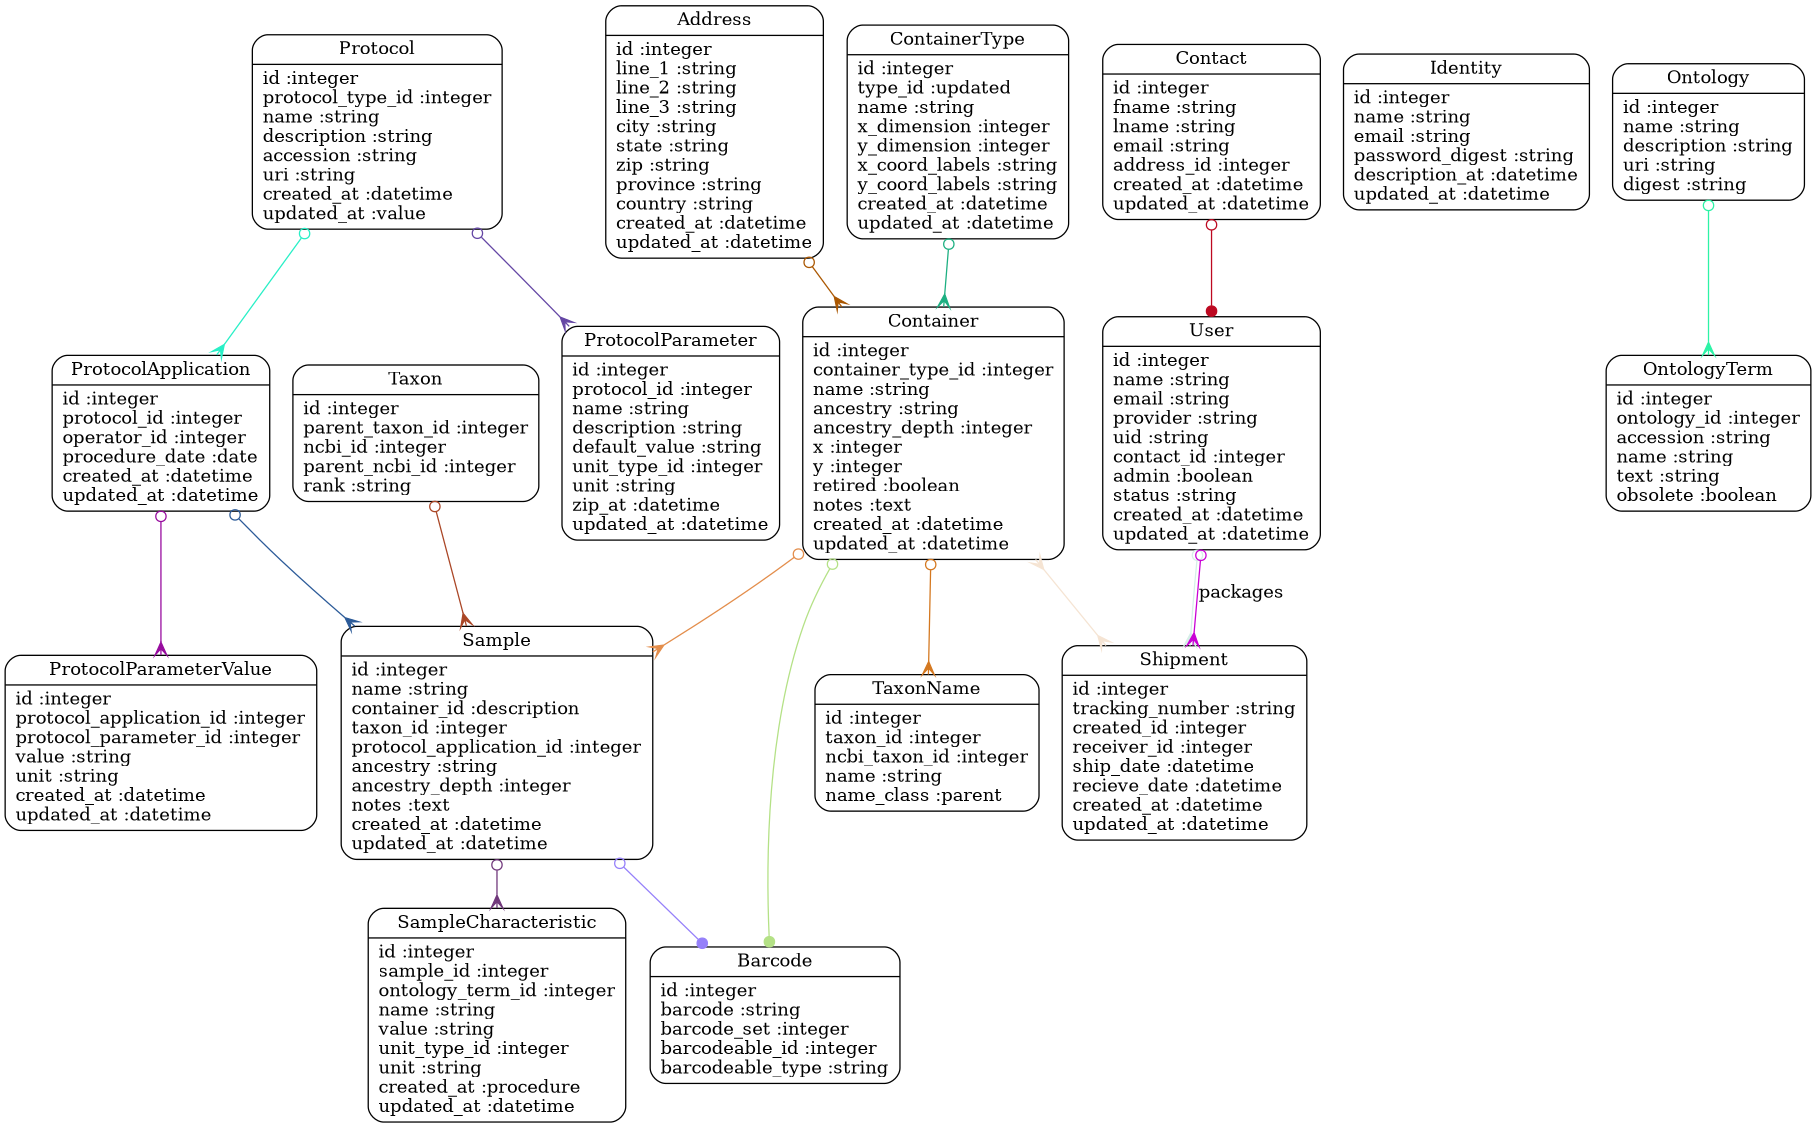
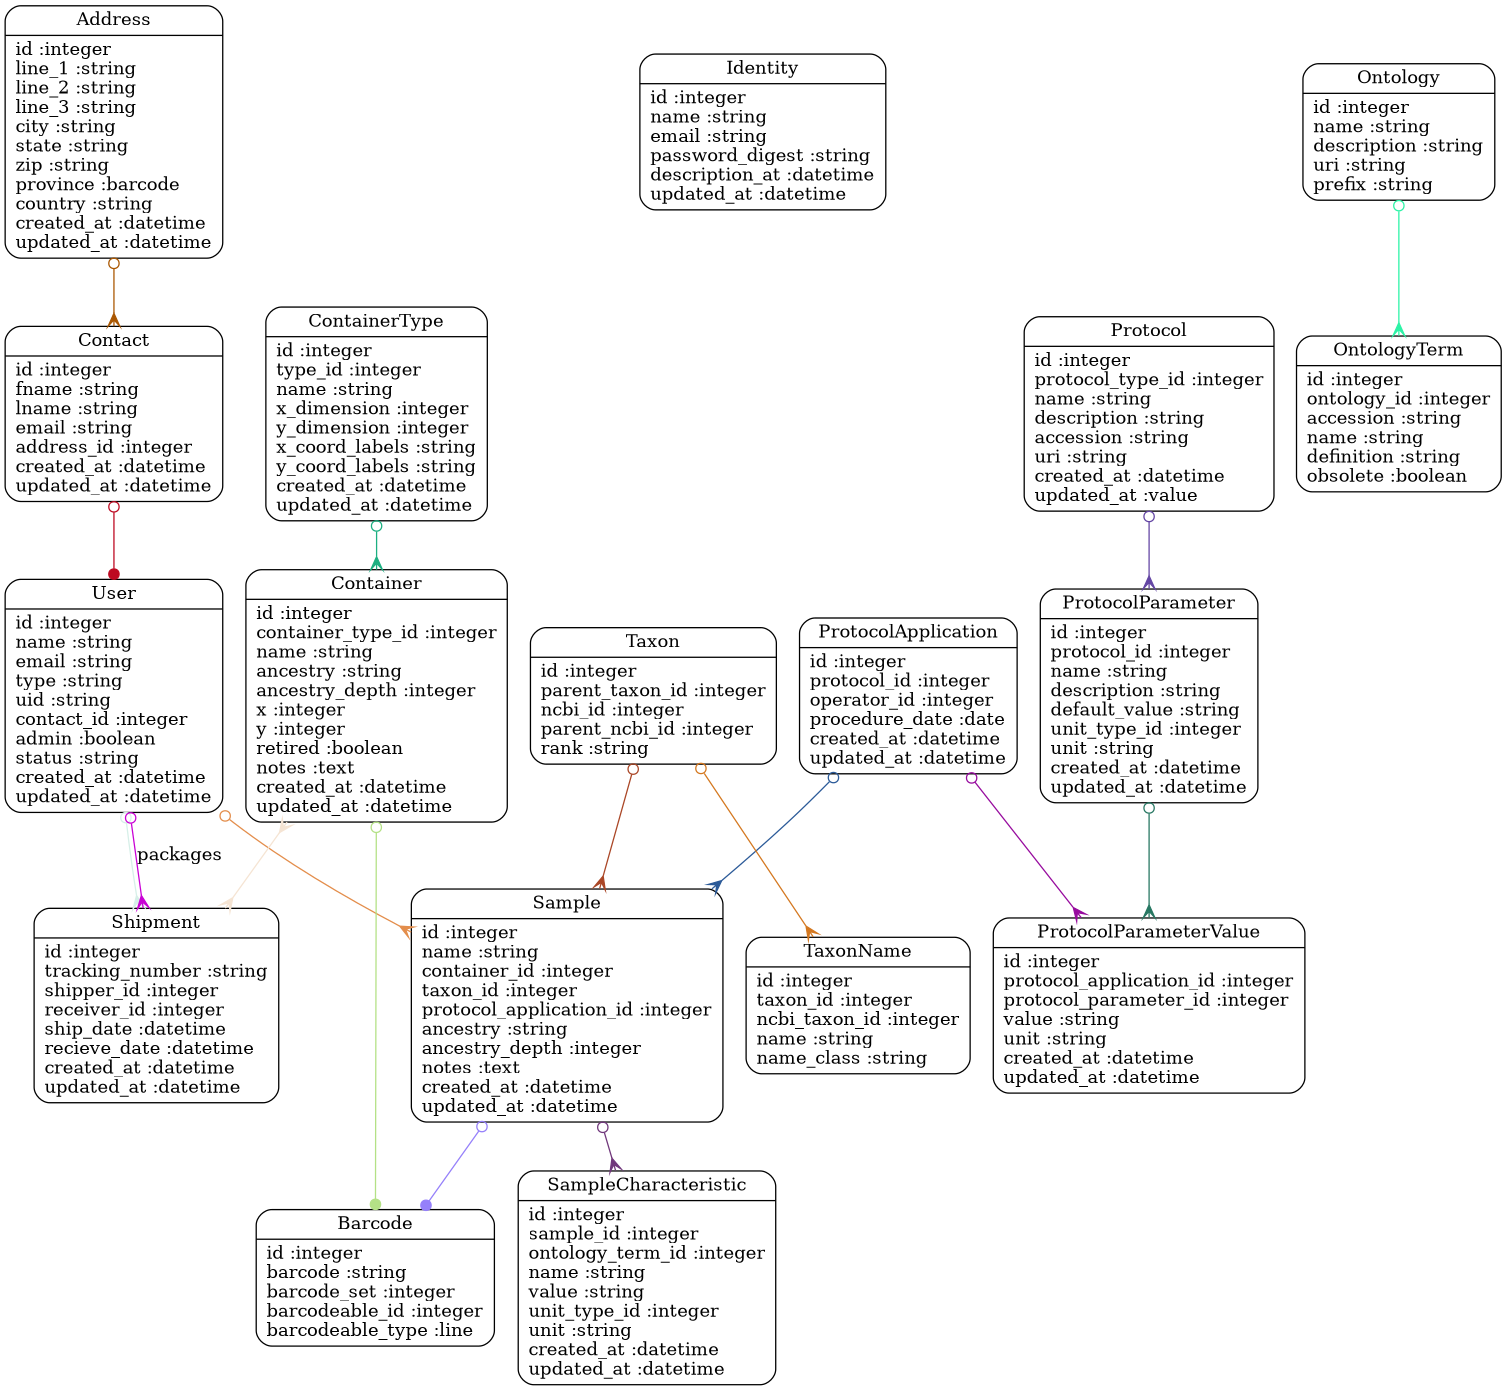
node "ContainerType": text "type_id :updated" -> "type_id :integer"
node "Address": text "province :string" -> "province :barcode"
node "Ontology": text "digest :string" -> "prefix :string"
edge "Address" -- "Container": now "Address" -- "Contact"
edge "Protocol" -- "ProtocolApplication": removed
node "User": text "provider :string" -> "type :string"
node "OntologyTerm": text "text :string" -> "definition :string"
node "ProtocolParameter": text "zip_at :datetime" -> "created_at :datetime"
edge "Container" -- "Sample": now "User" -- "Sample"
edge "Container" -- "TaxonName": now "Taxon" -- "TaxonName"
node "Sample": text "container_id :description" -> "container_id :integer"
node "Shipment": text "created_id :integer" -> "shipper_id :integer"
node "TaxonName": text "name_class :parent" -> "name_class :string"
edge "ProtocolParameter" -- "ProtocolParameterValue": added
node "Barcode": text "barcodeable_type :string" -> "barcodeable_type :line"
node "SampleCharacteristic": text "created_at :procedure" -> "created_at :datetime"
